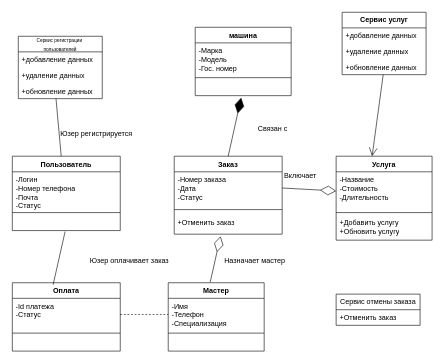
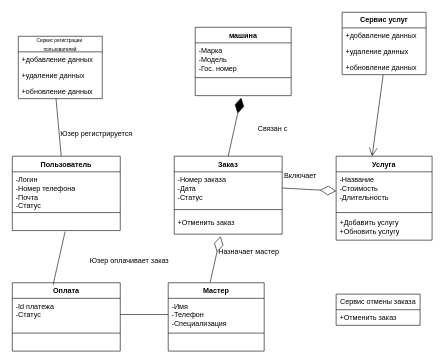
node "Назначает мастер": moved (255, 261) -> (249, 252)
edge "-Id платежа -Статус" -- "-Имя -Телефон -Специализация": style dashed -> solid
